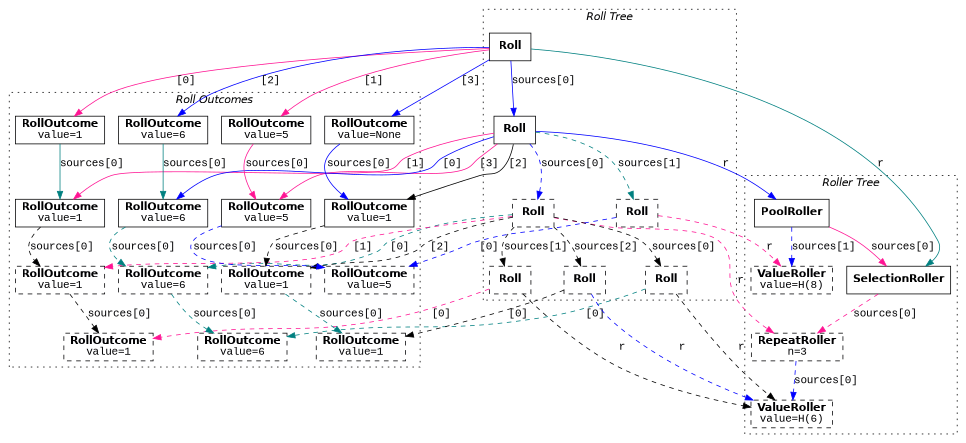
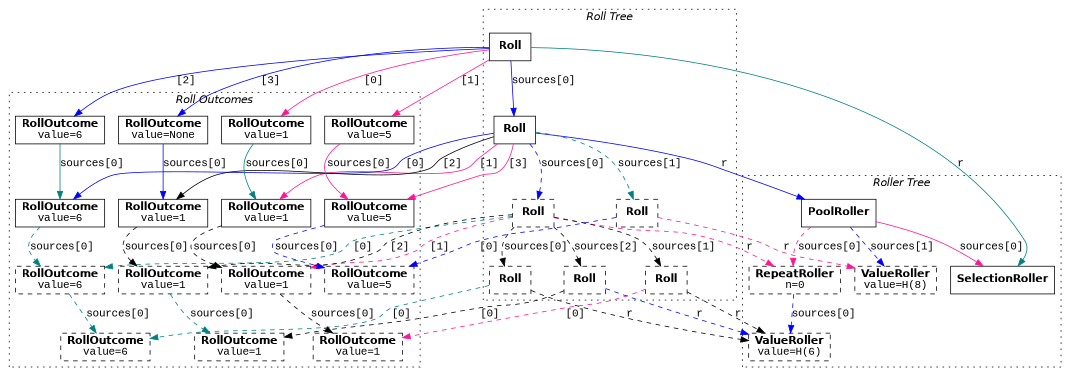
edge "SelectionRoller" -> "RepeatRoller": now "PoolRoller" -> "RepeatRoller"
node "RepeatRoller": text "n=3" -> "n=0"
